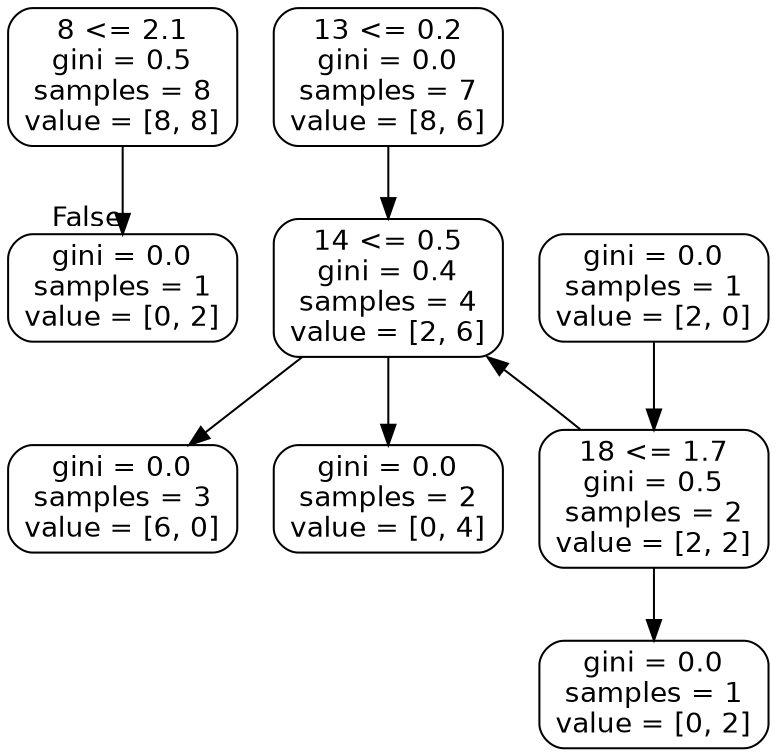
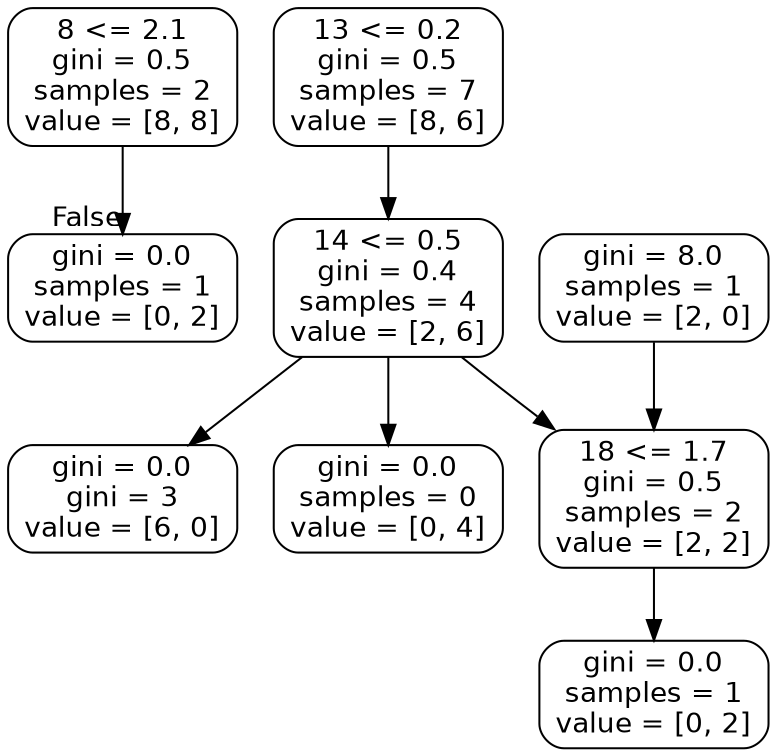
node "8 <= 2.1 gini = 0.5 samples = 8 value = [8, 8]": label "8 <= 2.1 gini = 0.5 samples = 8 value = [8, 8]" -> "8 <= 2.1 gini = 0.5 samples = 2 value = [8, 8]"
node "13 <= 0.2 gini = 0.0 samples = 7 value = [8, 6]": label "13 <= 0.2 gini = 0.0 samples = 7 value = [8, 6]" -> "13 <= 0.2 gini = 0.5 samples = 7 value = [8, 6]"
node "gini = 0.0 samples = 1 value = [2, 0]": label "gini = 0.0 samples = 1 value = [2, 0]" -> "gini = 8.0 samples = 1 value = [2, 0]"
edge "18 <= 1.7 gini = 0.5 samples = 2 value = [2, 2]" -> "14 <= 0.5 gini = 0.4 samples = 4 value = [2, 6]": reversed
node "gini = 0.0 samples = 3 value = [6, 0]": label "gini = 0.0 samples = 3 value = [6, 0]" -> "gini = 0.0 gini = 3 value = [6, 0]"
node "gini = 0.0 samples = 2 value = [0, 4]": label "gini = 0.0 samples = 2 value = [0, 4]" -> "gini = 0.0 samples = 0 value = [0, 4]"
